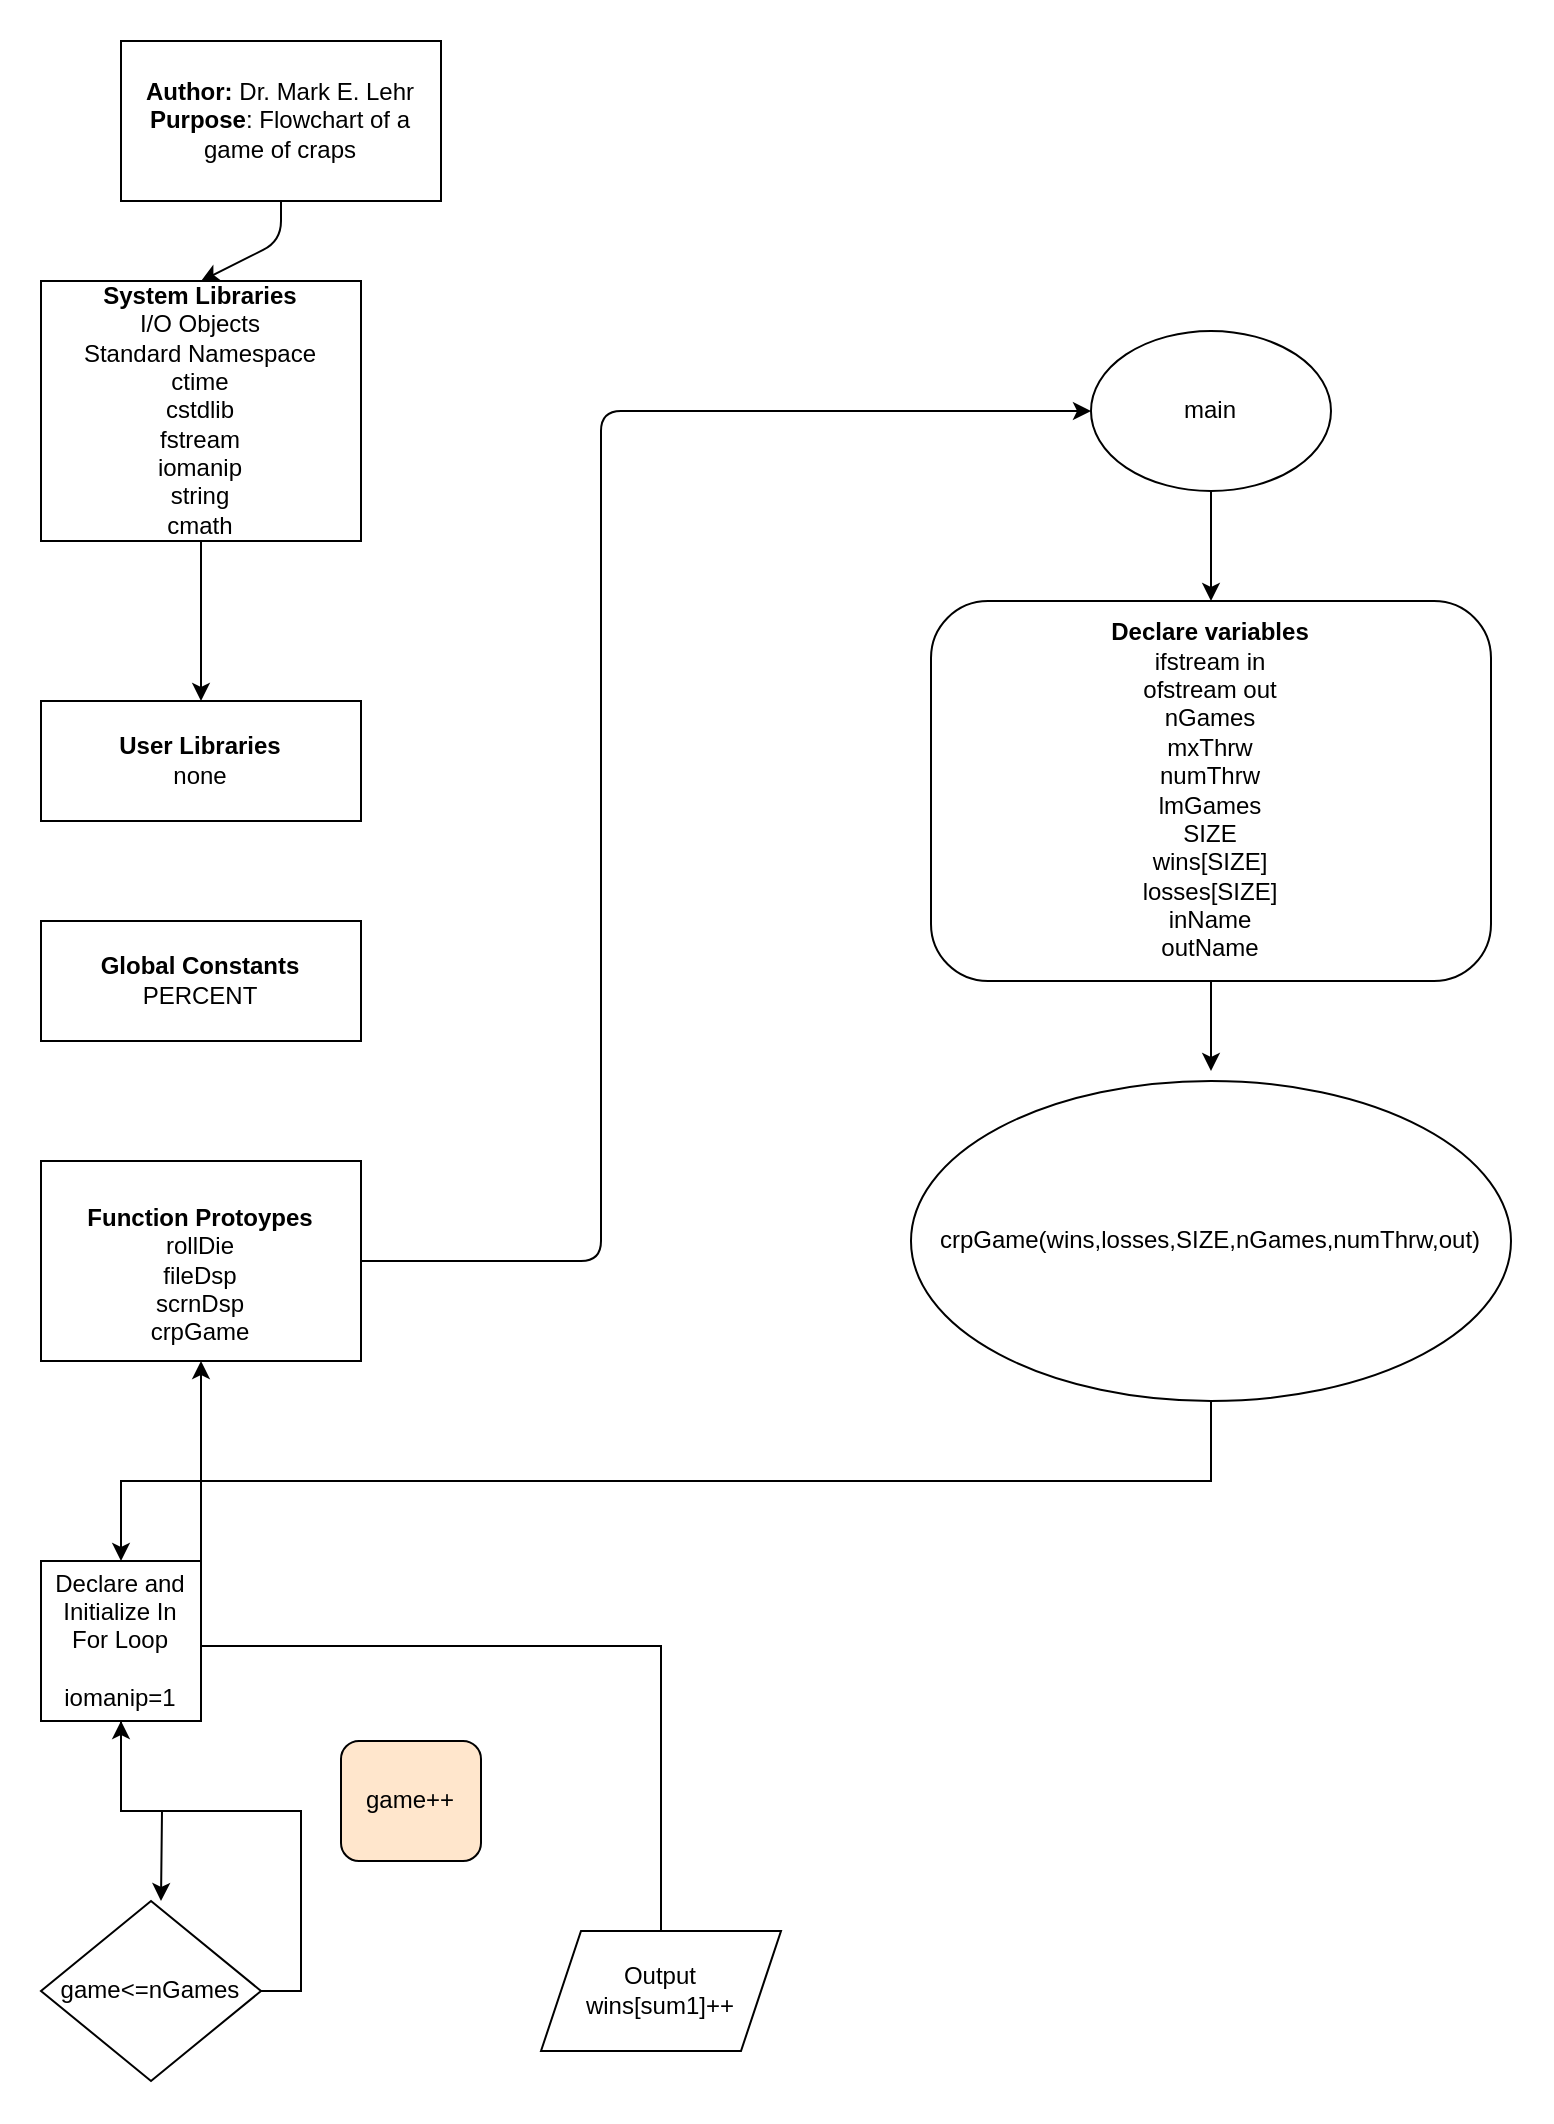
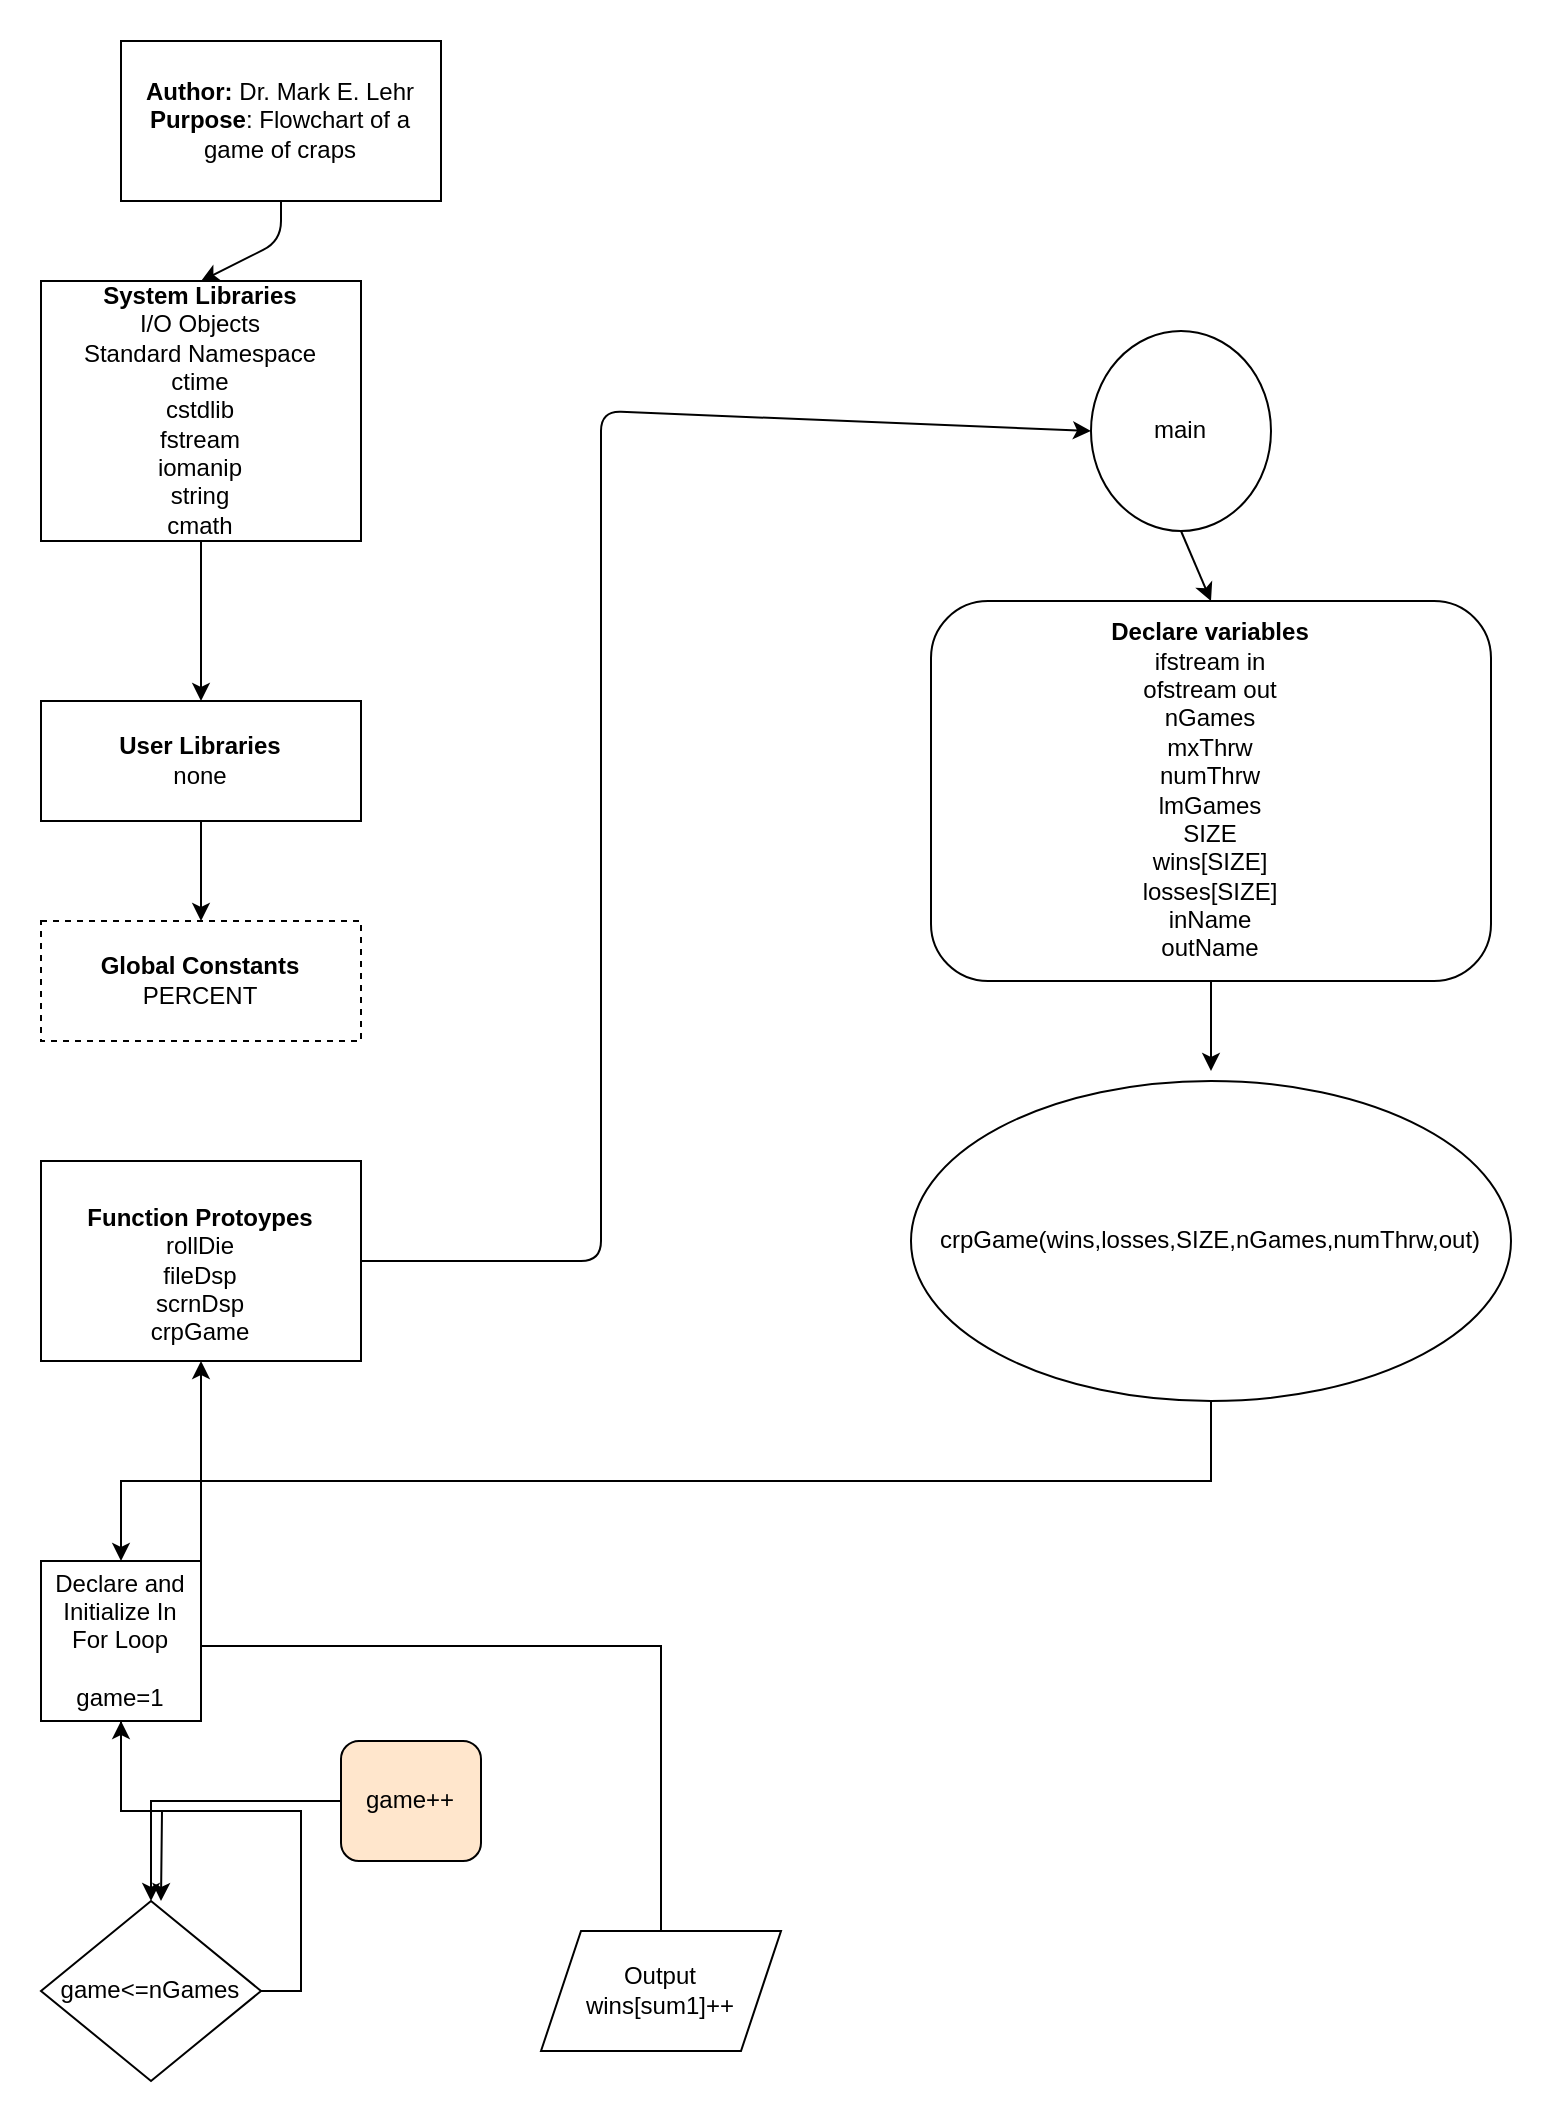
node "main": size 240x160 -> 180x200
edge "User Libraries none" -> "Global Constants PERCENT": added
node "Global Constants PERCENT": style solid -> dashed
node "Declare and Initialize In For Loop iomanip=1": label "Declare and Initialize In For Loop iomanip=1" -> "Declare and Initialize In For Loop game=1"
edge "game++" -> "game<=nGames": added
